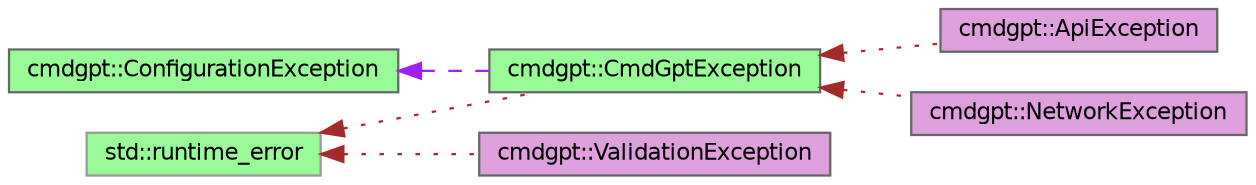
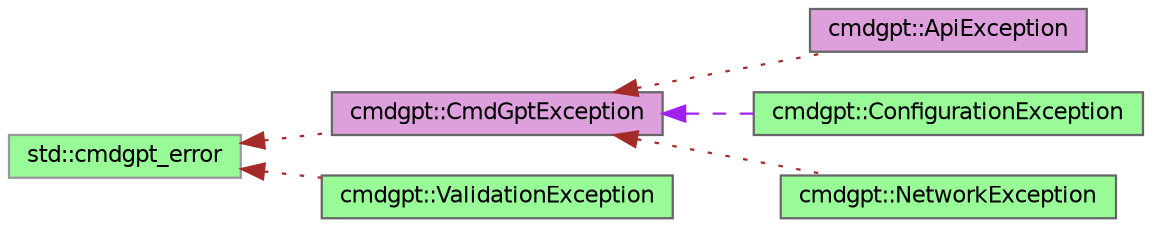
edge "cmdgpt::CmdGptException" -> "cmdgpt::ConfigurationException": reversed
node "cmdgpt::CmdGptException": fillcolor palegreen -> plum
node "cmdgpt::NetworkException": fillcolor plum -> palegreen
node "std::runtime_error": label "std::runtime_error" -> "std::cmdgpt_error"
node "cmdgpt::ValidationException": fillcolor plum -> palegreen
